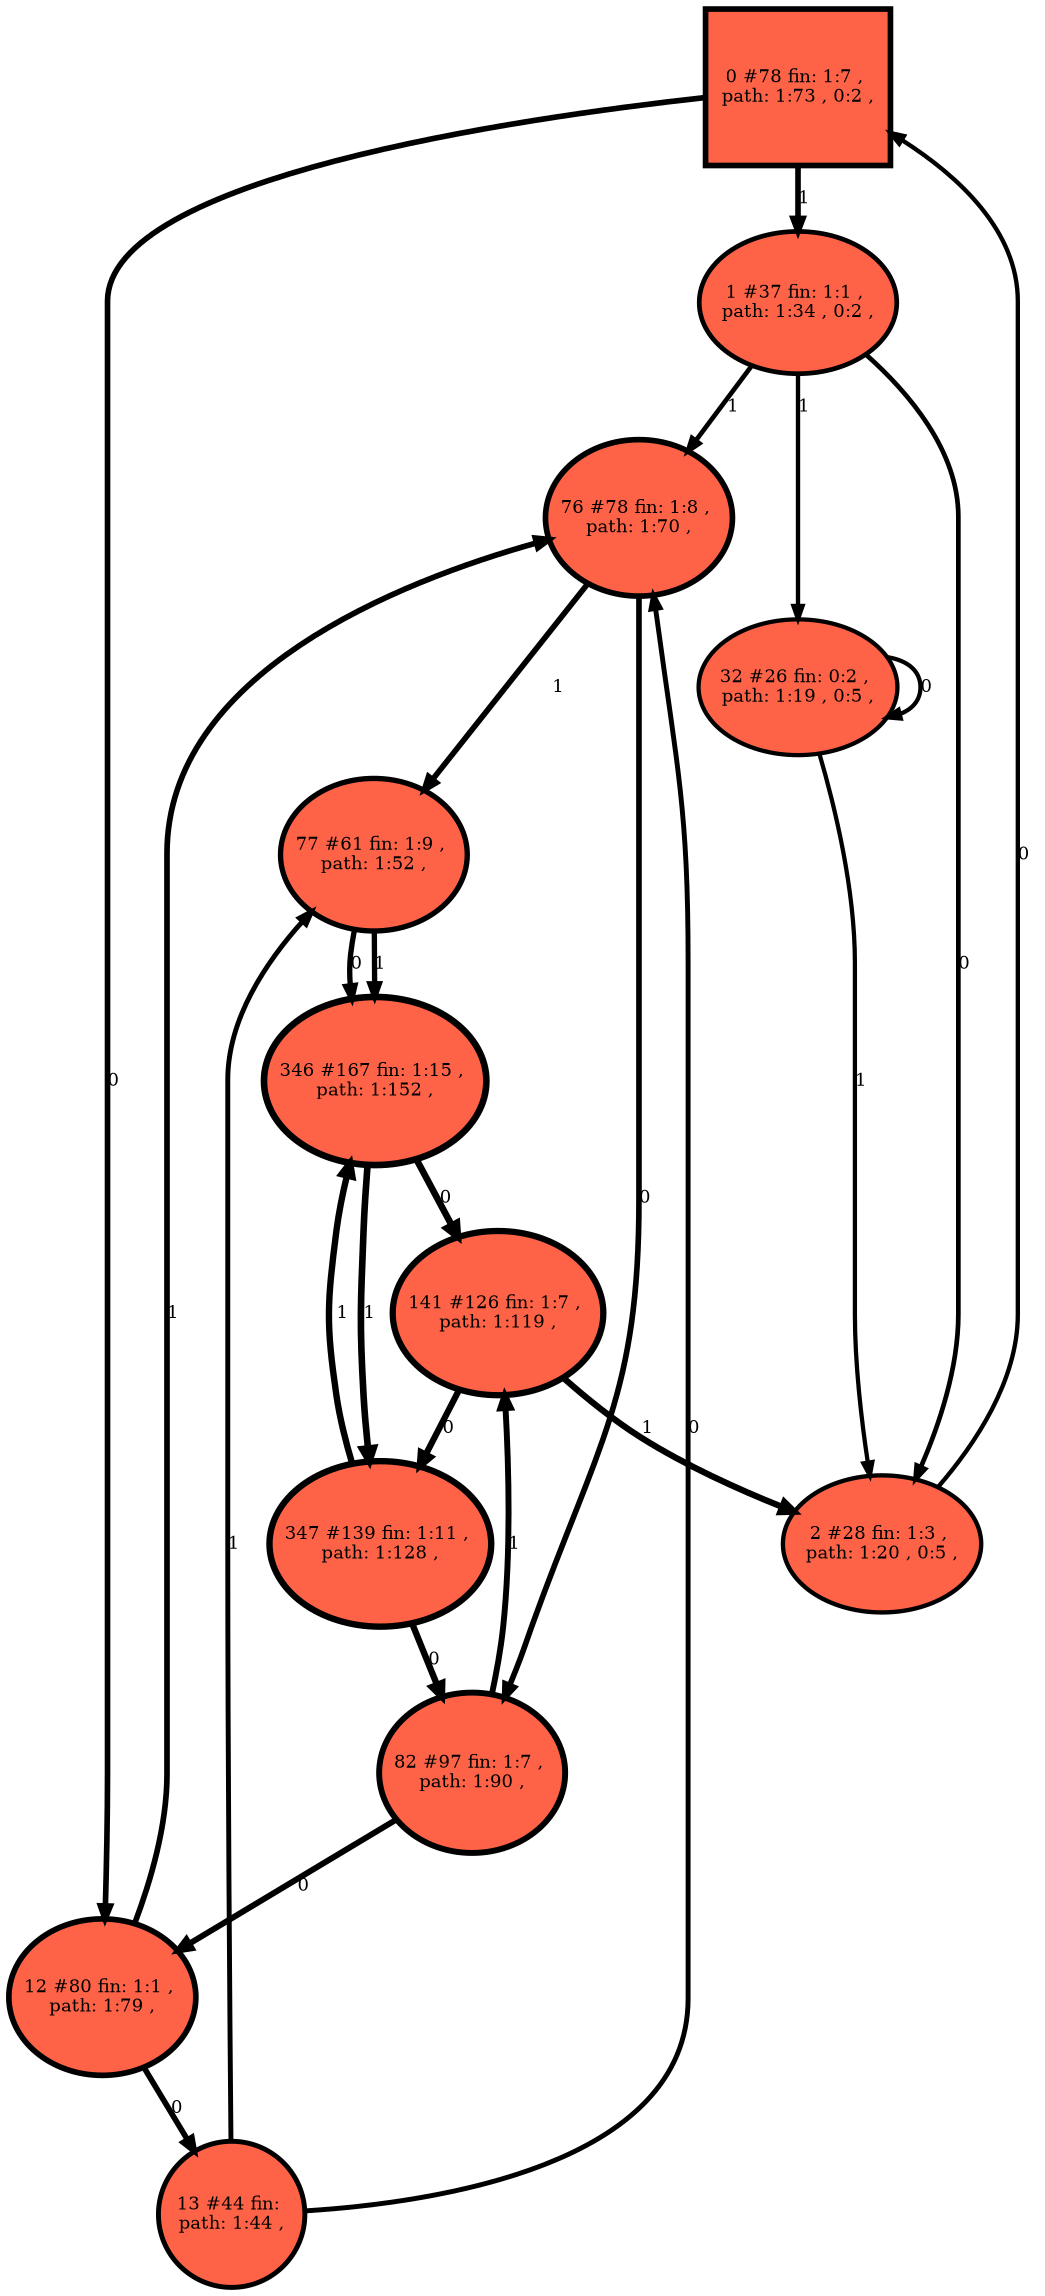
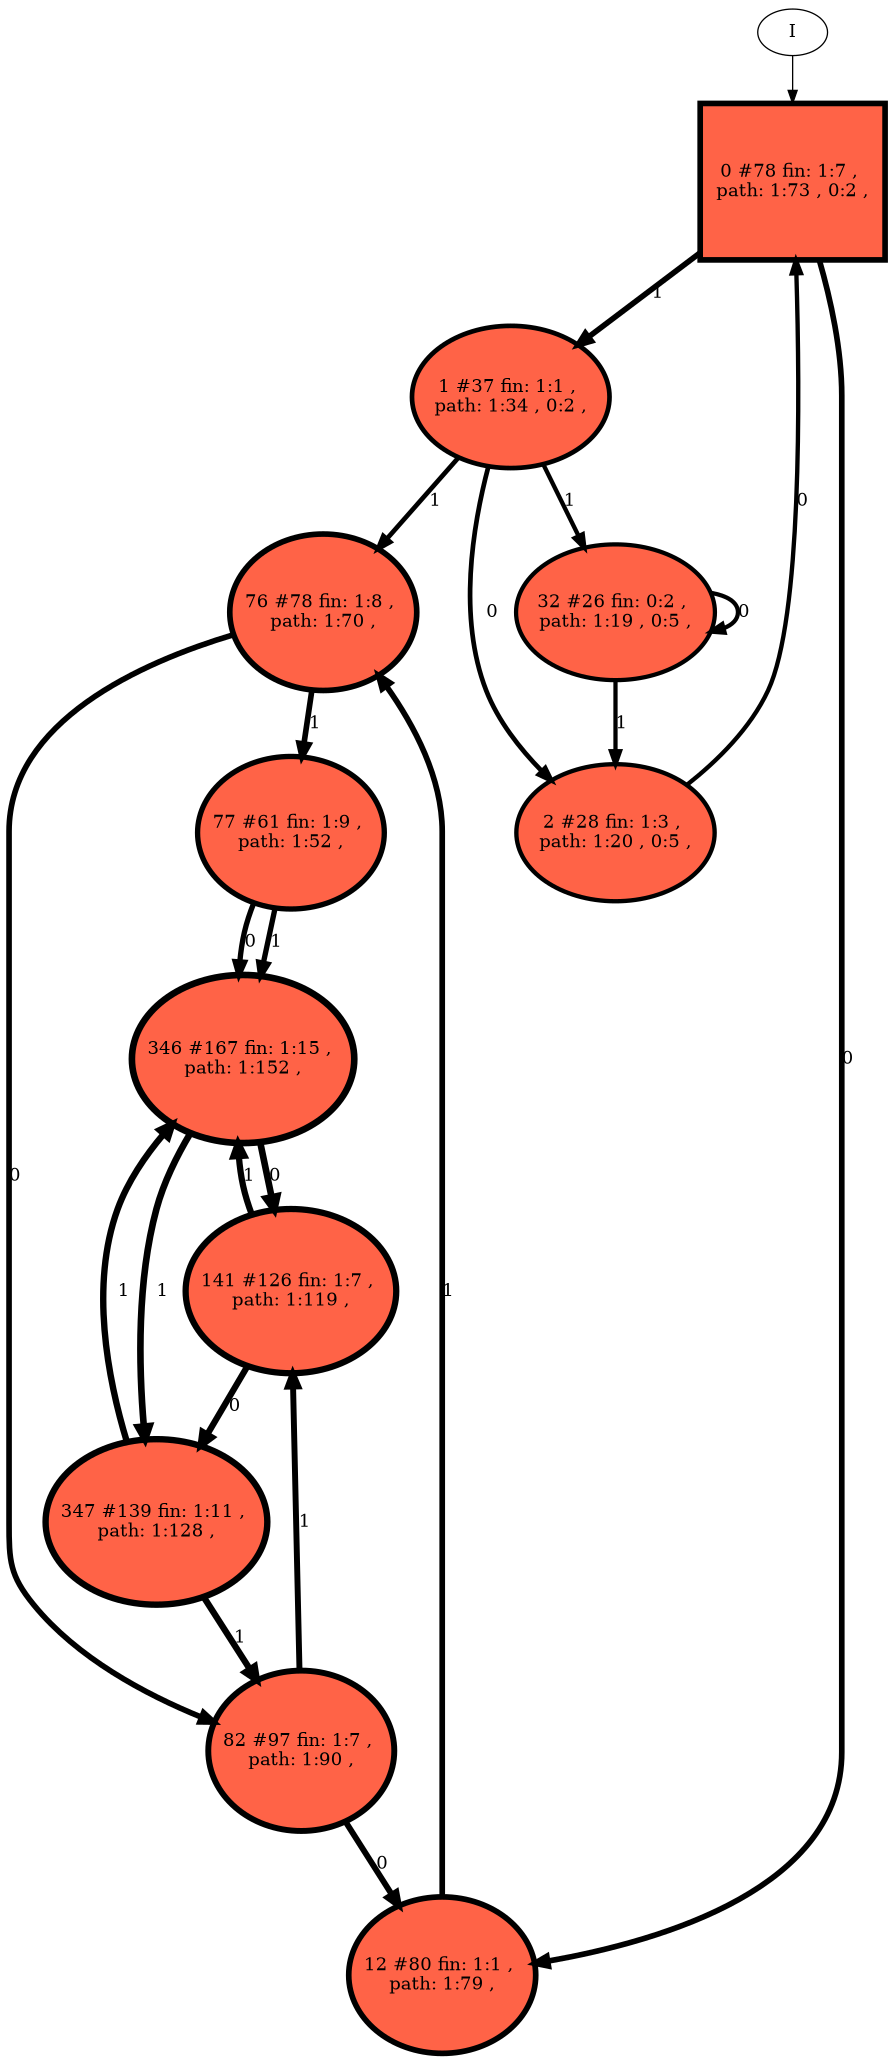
node "I": added
edge "141 #126 fin: 1:7 , path: 1:119 ," -> "2 #28 fin: 1:3 , path: 1:20 , 0:5 ,": now "141 #126 fin: 1:7 , path: 1:119 ," -> "346 #167 fin: 1:15 , path: 1:152 ,"
edge "347 #139 fin: 1:11 , path: 1:128 ," -> "82 #97 fin: 1:7 , path: 1:90 ,": label "0 " -> "1 "
node "13 #44 fin: path: 1:44 ,": removed
